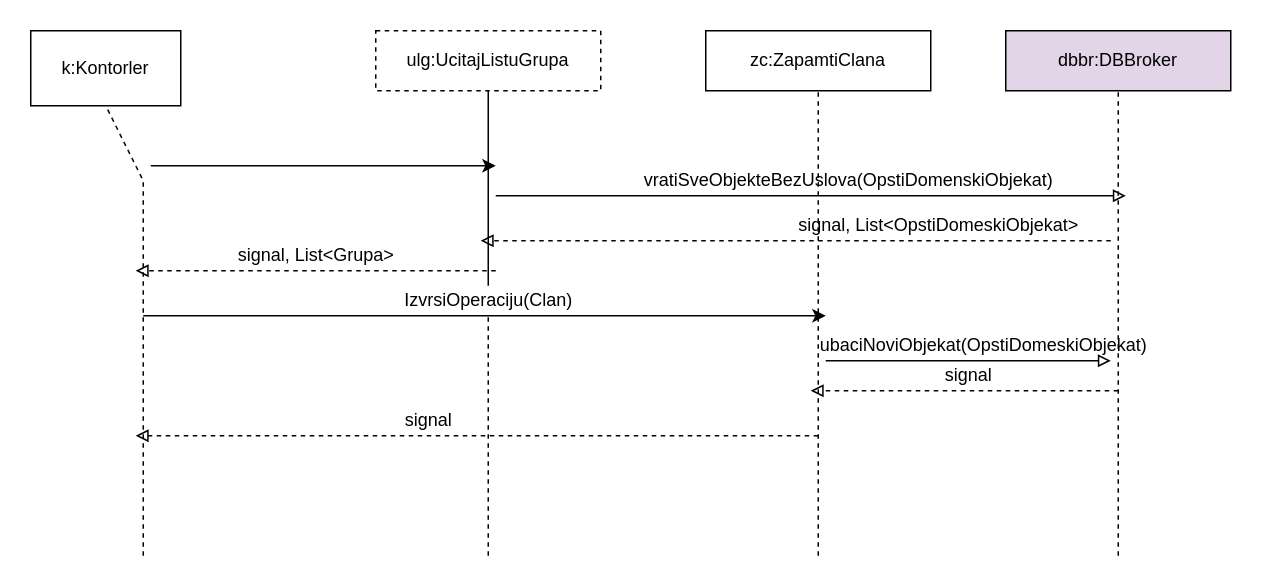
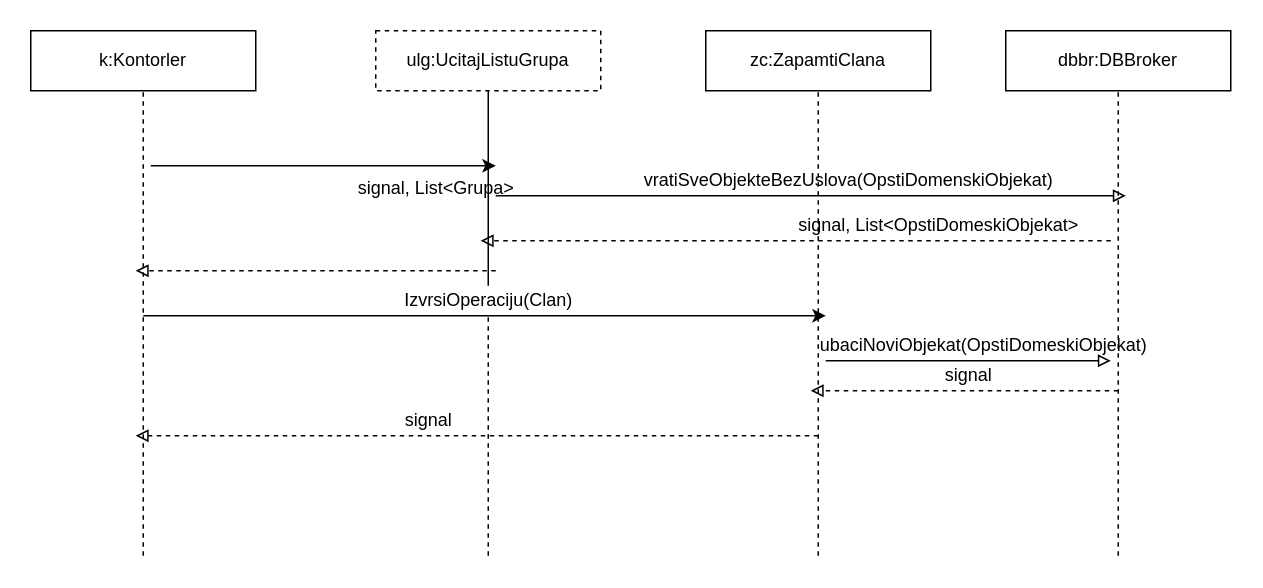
node "dbbr:DBBroker": fillcolor #e1d5e7 -> #ffffff
node "k:Kontorler": size 150x75 -> 225x60
node "signal, List<Grupa>": moved (316, 256) -> (436, 188)
